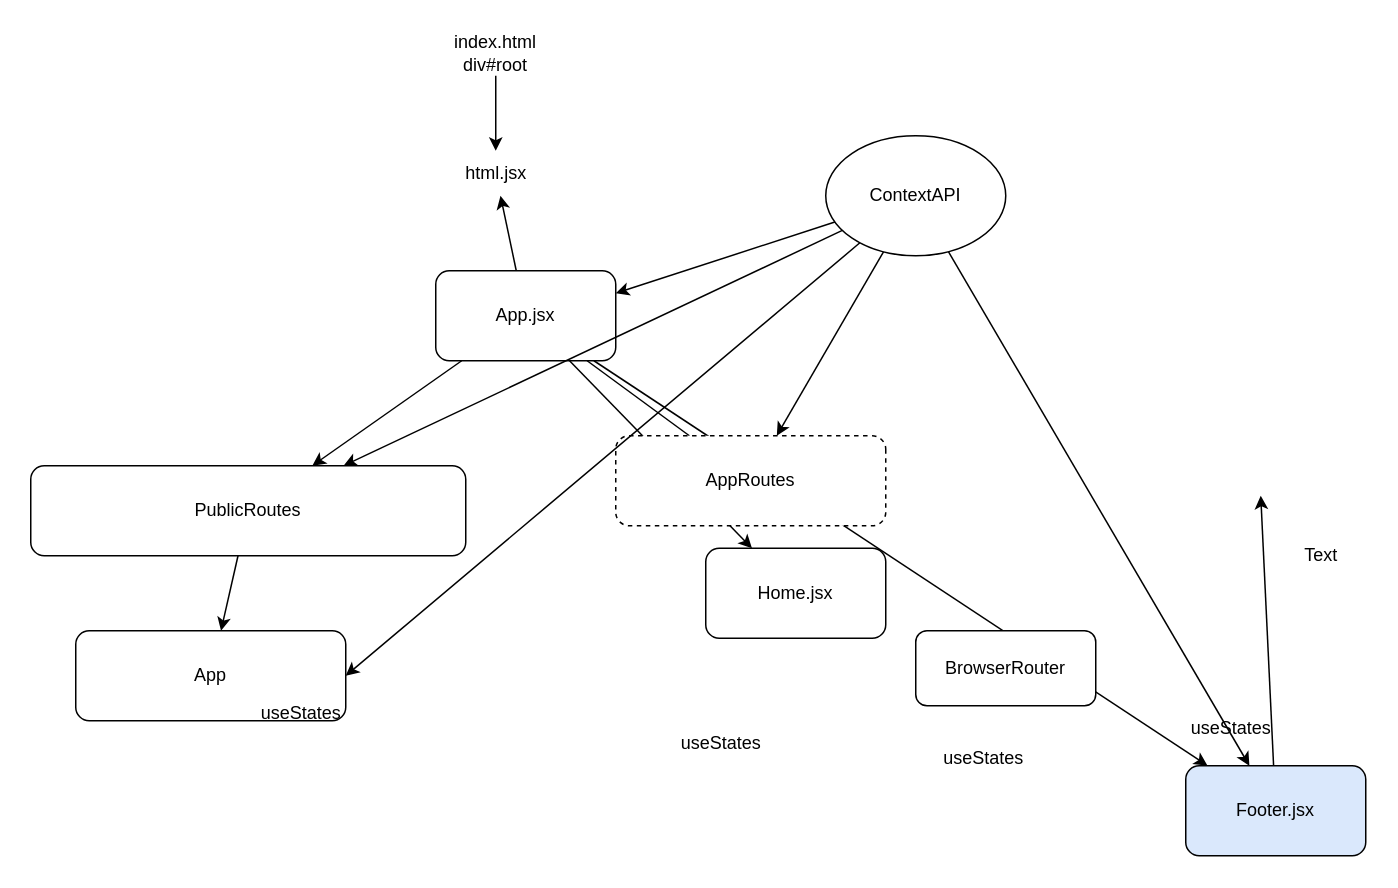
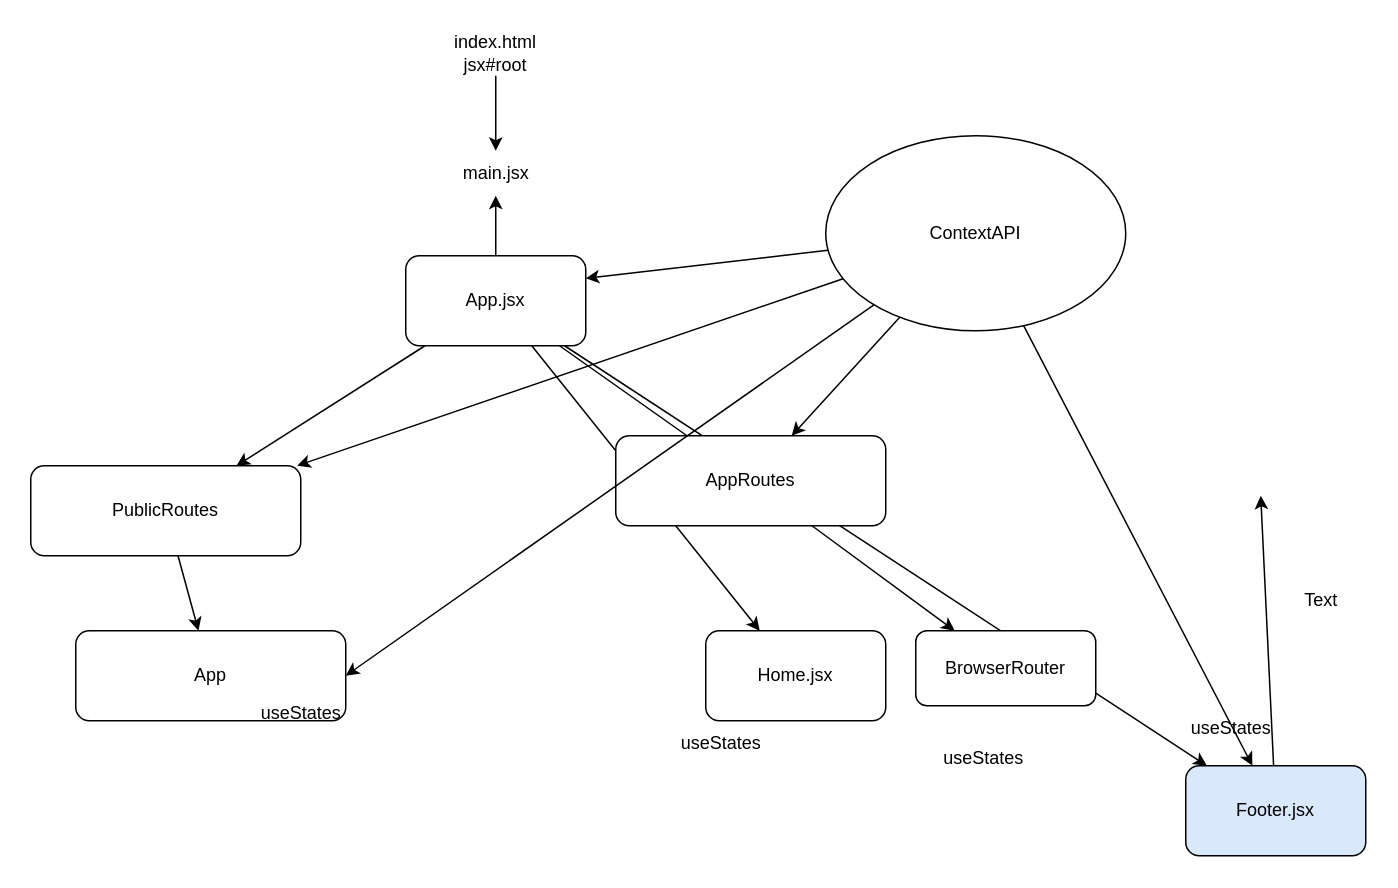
node "index.html div#root": label "index.html div#root" -> "index.html jsx#root"
node "html.jsx": label "html.jsx" -> "main.jsx"
node "ContextAPI": size 180x120 -> 300x195
node "App.jsx": moved (526, 316) -> (496, 301)
node "AppRoutes": style dashed -> solid
node "PublicRoutes": size 435x90 -> 270x90
node "Text": moved (1321, 556) -> (1321, 601)
edge "AppRoutes" -> "BrowserRouter": added
node "Home.jsx": moved (796, 593) -> (796, 676)
